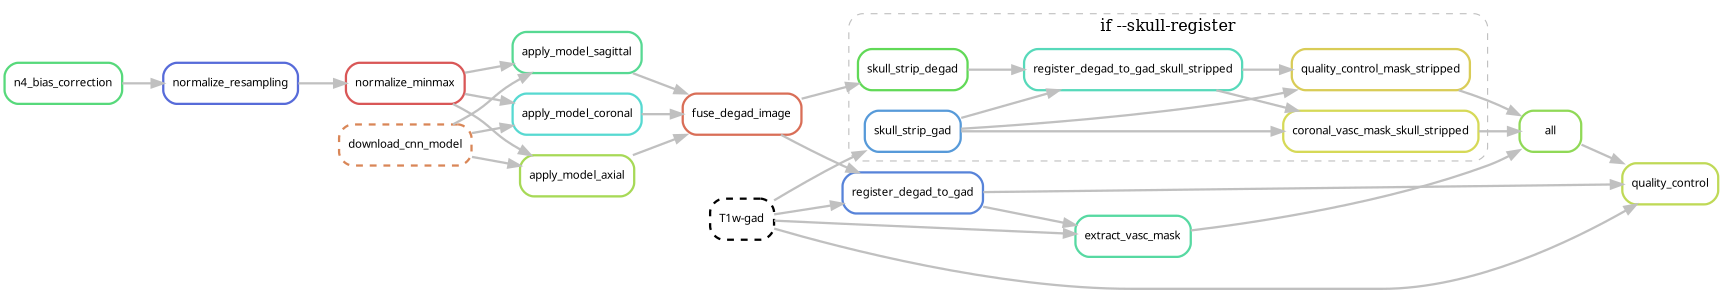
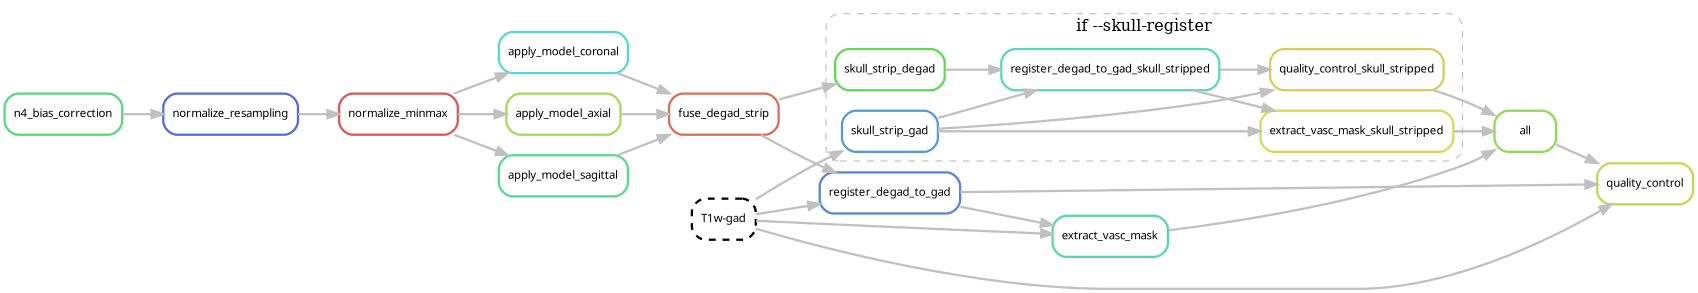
node "quality_control_mask_stripped": label "quality_control_mask_stripped" -> "quality_control_skull_stripped"
node "fuse_degad_image": label "fuse_degad_image" -> "fuse_degad_strip"
node "coronal_vasc_mask_skull_stripped": label "coronal_vasc_mask_skull_stripped" -> "extract_vasc_mask_skull_stripped"
node "download_cnn_model": removed
